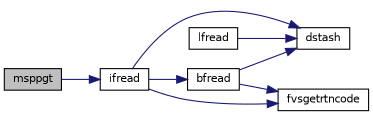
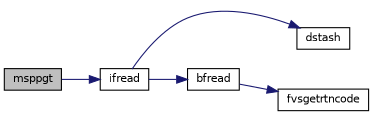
node "lfread": removed
edge "bfread" -> "dstash": removed
edge "ifread" -> "fvsgetrtncode": removed
